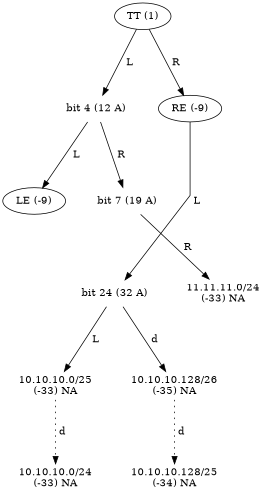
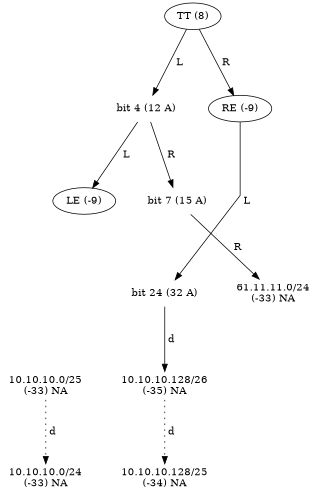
node "TT (1)": label "TT (1)" -> "TT (8)"
node "bit 7 (19 A)": label "bit 7 (19 A)" -> "bit 7 (15 A)"
node "11.11.11.0/24 (-33) NA": label "11.11.11.0/24 (-33) NA" -> "61.11.11.0/24 (-33) NA"
edge "bit 24 (32 A)" -> "10.10.10.0/25 (-33) NA": removed, label "L"
